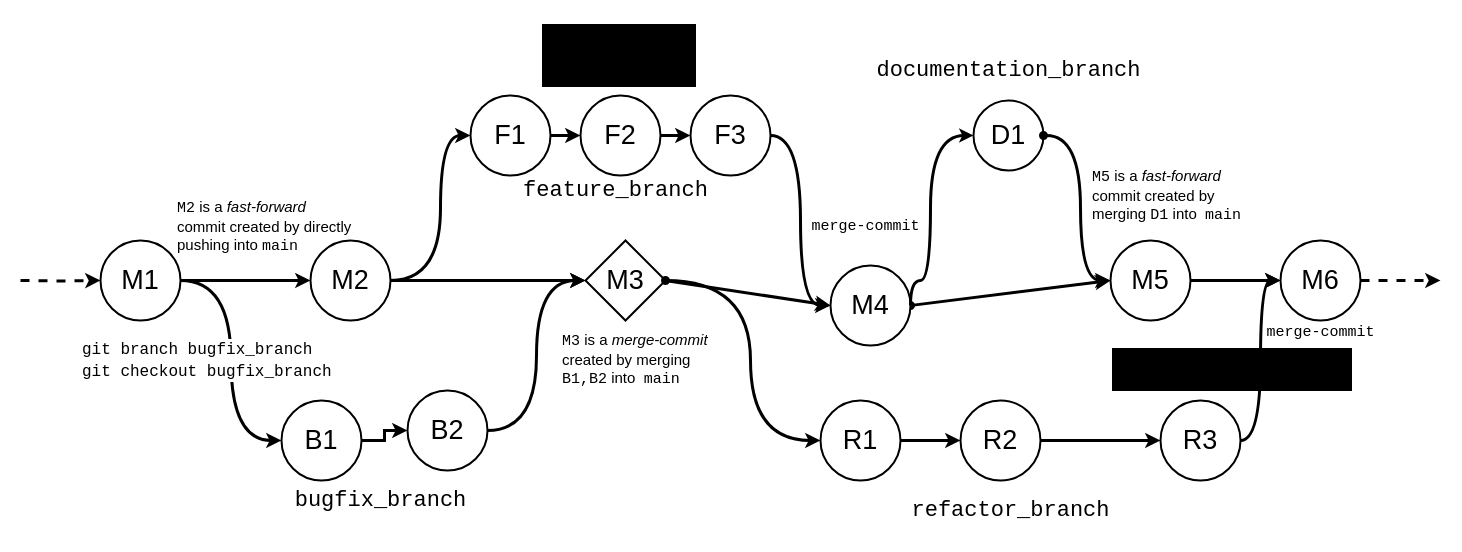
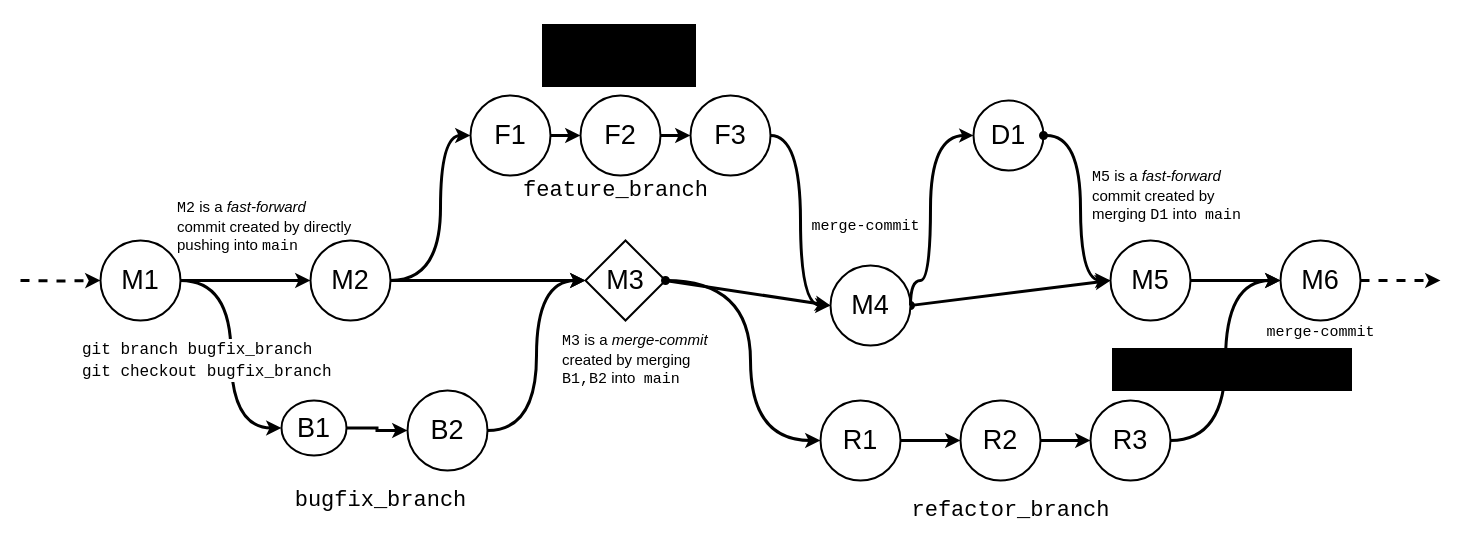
node "documentation_branch": removed
node "B1": size 80x80 -> 65x55
node "R3": moved (1201, 441) -> (1131, 441)
